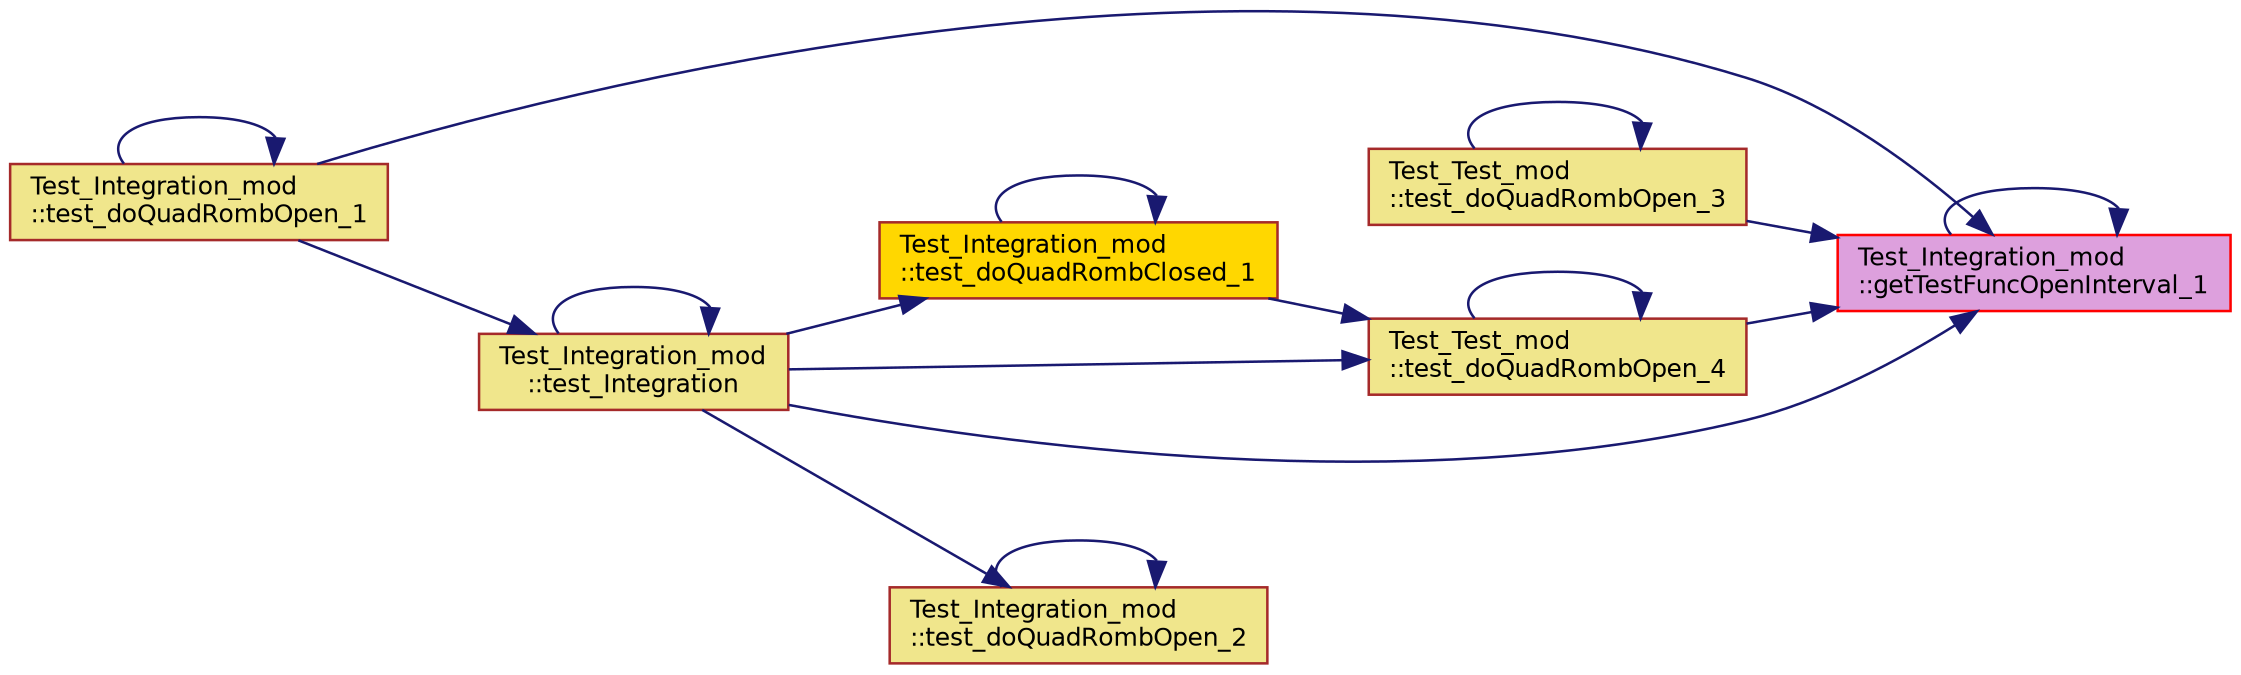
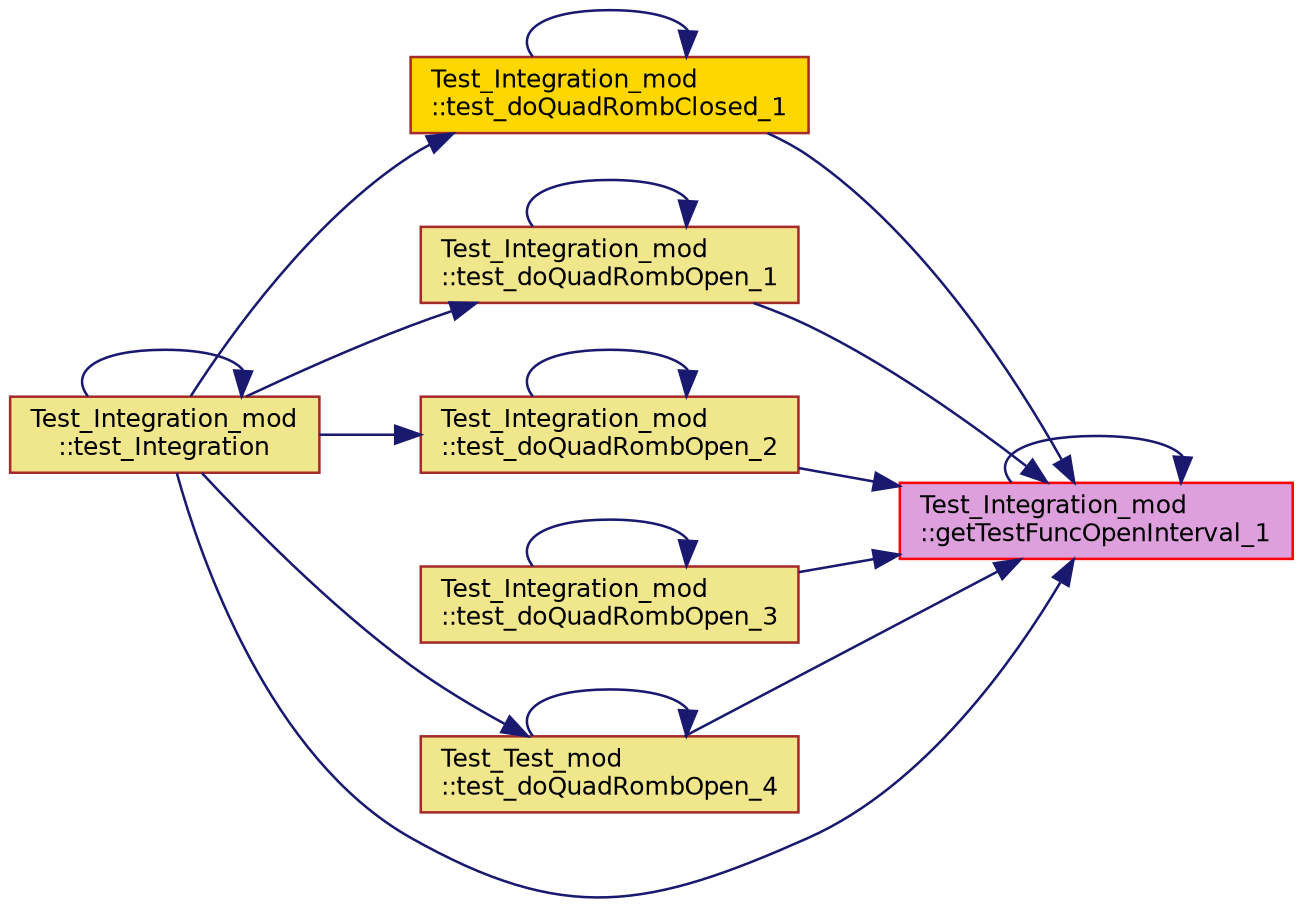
node "Test_Test_mod ::test_doQuadRombOpen_3": label "Test_Test_mod ::test_doQuadRombOpen_3" -> "Test_Integration_mod ::test_doQuadRombOpen_3"
edge "Test_Integration_mod ::test_doQuadRombOpen_1" -> "Test_Integration_mod ::test_Integration": reversed
edge "Test_Integration_mod ::test_doQuadRombClosed_1" -> "Test_Test_mod ::test_doQuadRombOpen_4": now "Test_Integration_mod ::test_doQuadRombClosed_1" -> "Test_Integration_mod ::getTestFuncOpenInterval_1"
edge "Test_Integration_mod ::test_doQuadRombOpen_2" -> "Test_Integration_mod ::getTestFuncOpenInterval_1": added
